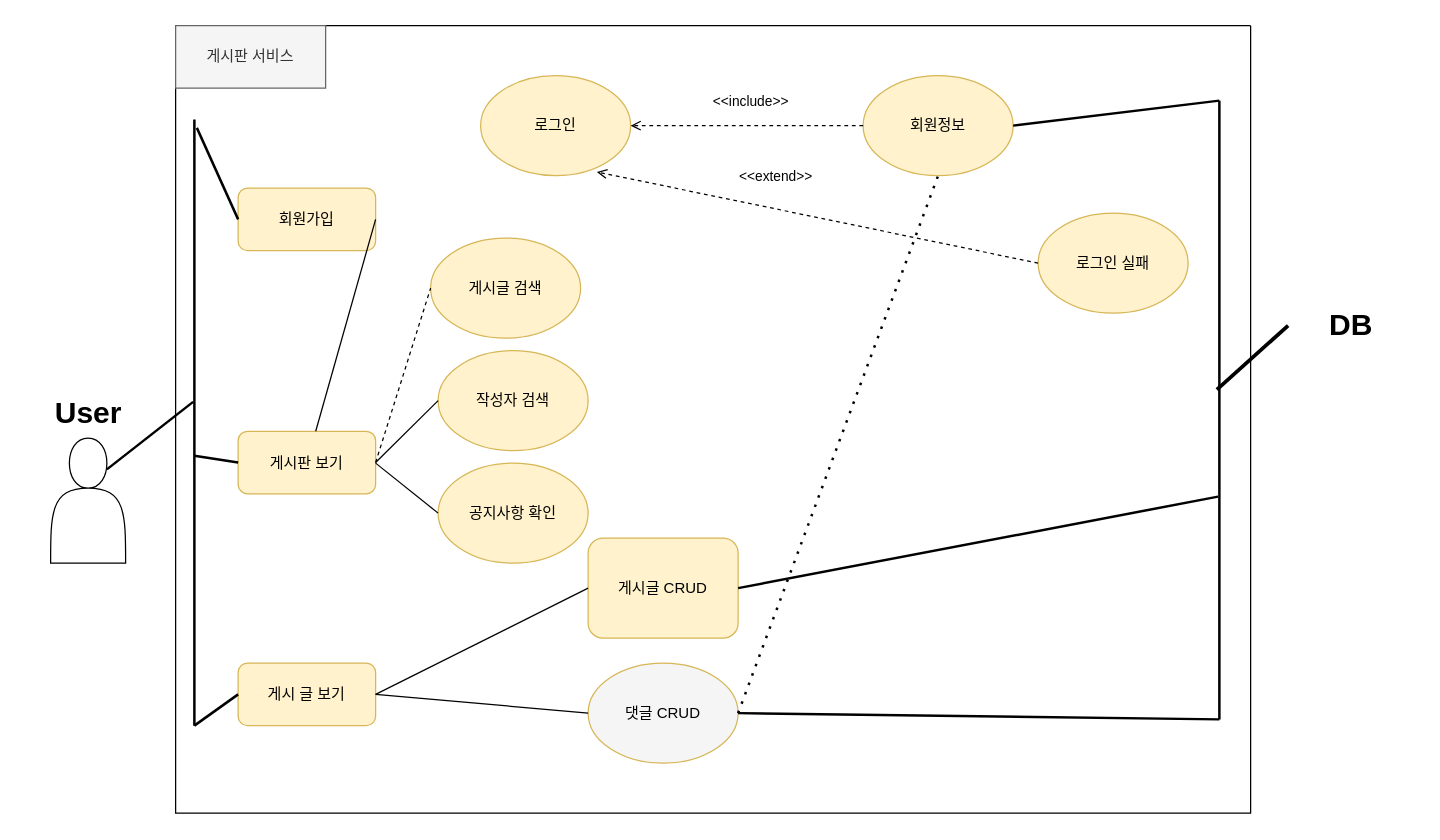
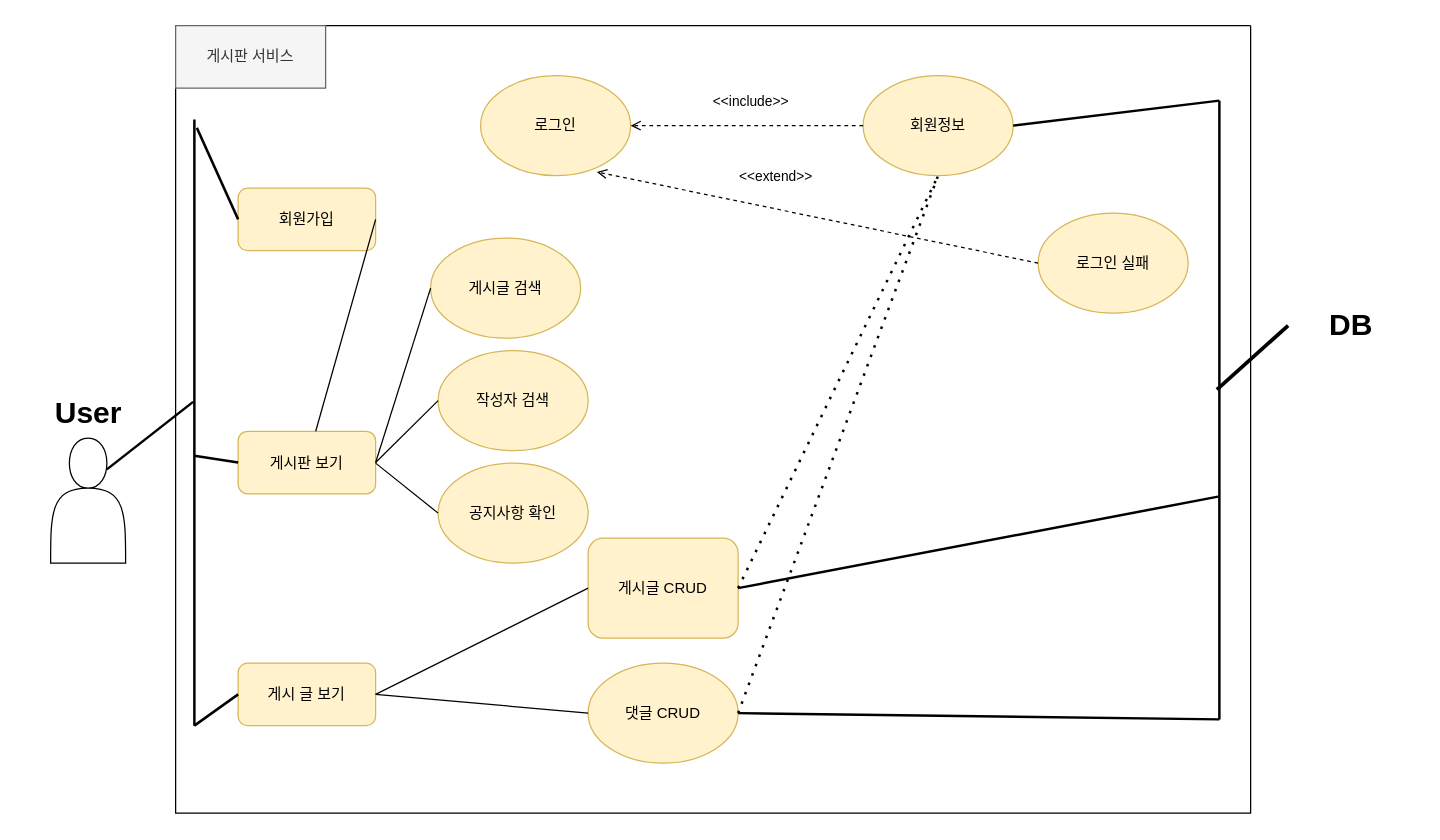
edge "게시글 검색" -- "게시판 보기": style dashed -> solid
edge "회원정보" -- "게시글 CRUD": added
node "댓글 CRUD": fillcolor #f5f5f5 -> #fff2cc
